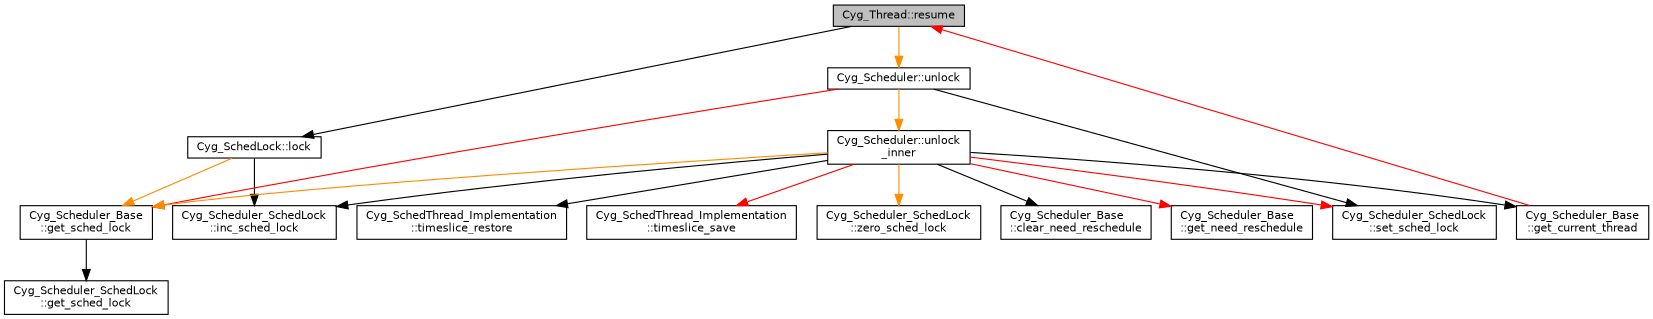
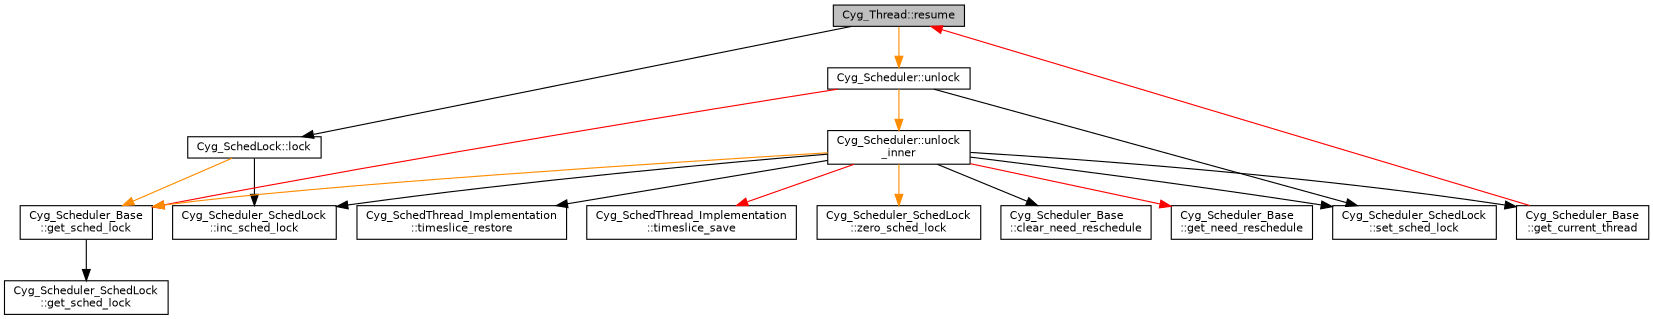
edge "Cyg_Scheduler::unlock _inner" -> "Cyg_Scheduler_SchedLock ::set_sched_lock": color red -> black
